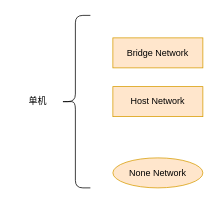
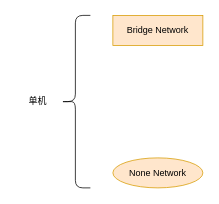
node "Bridge Network": moved (158, 53) -> (158, 30)
node "Host Network": removed
